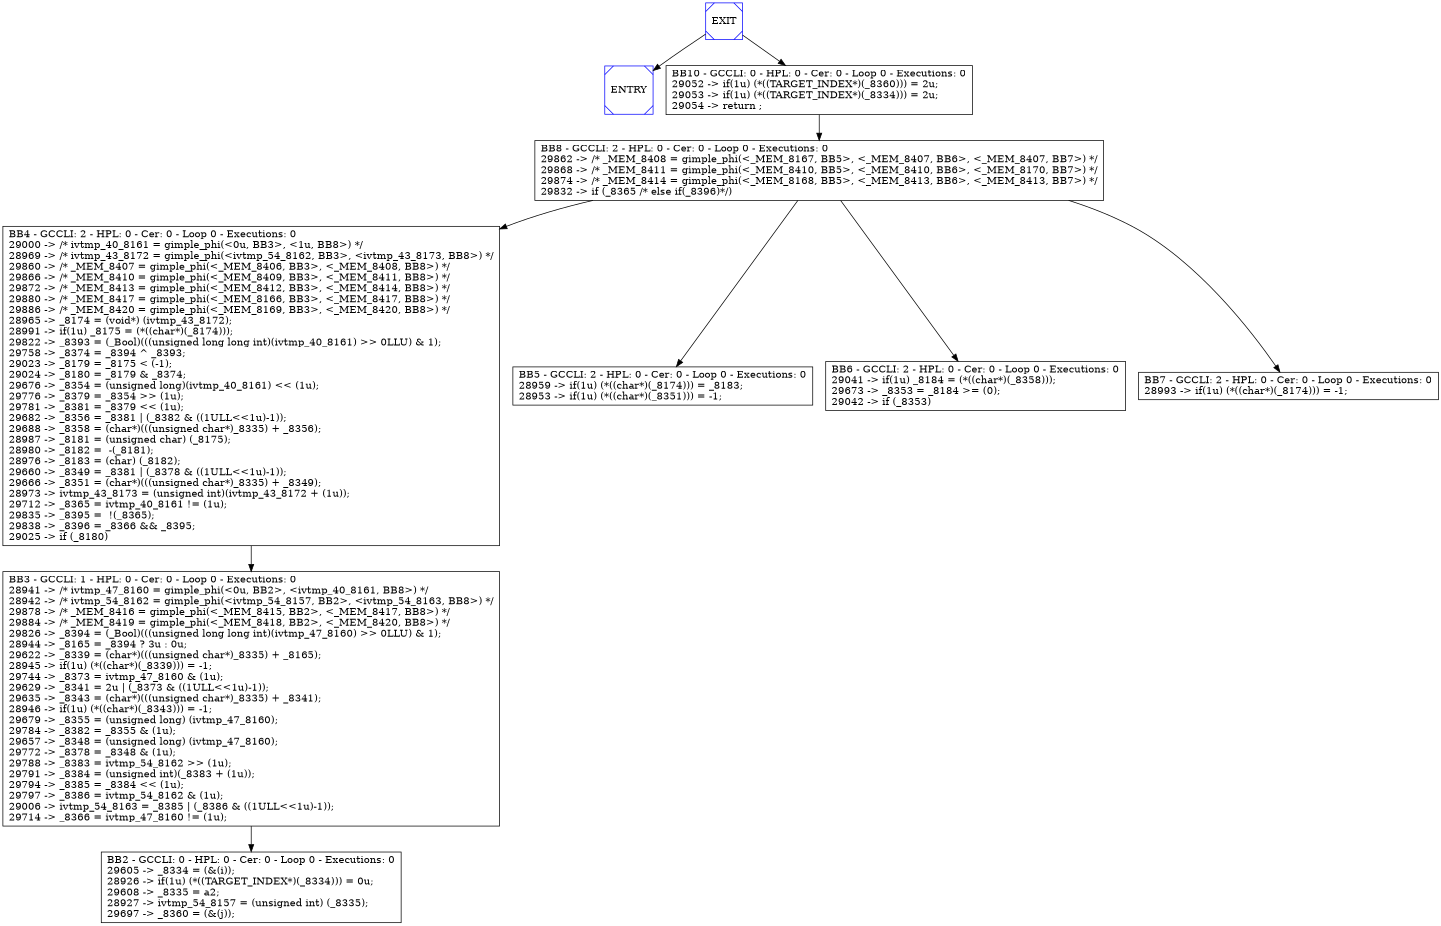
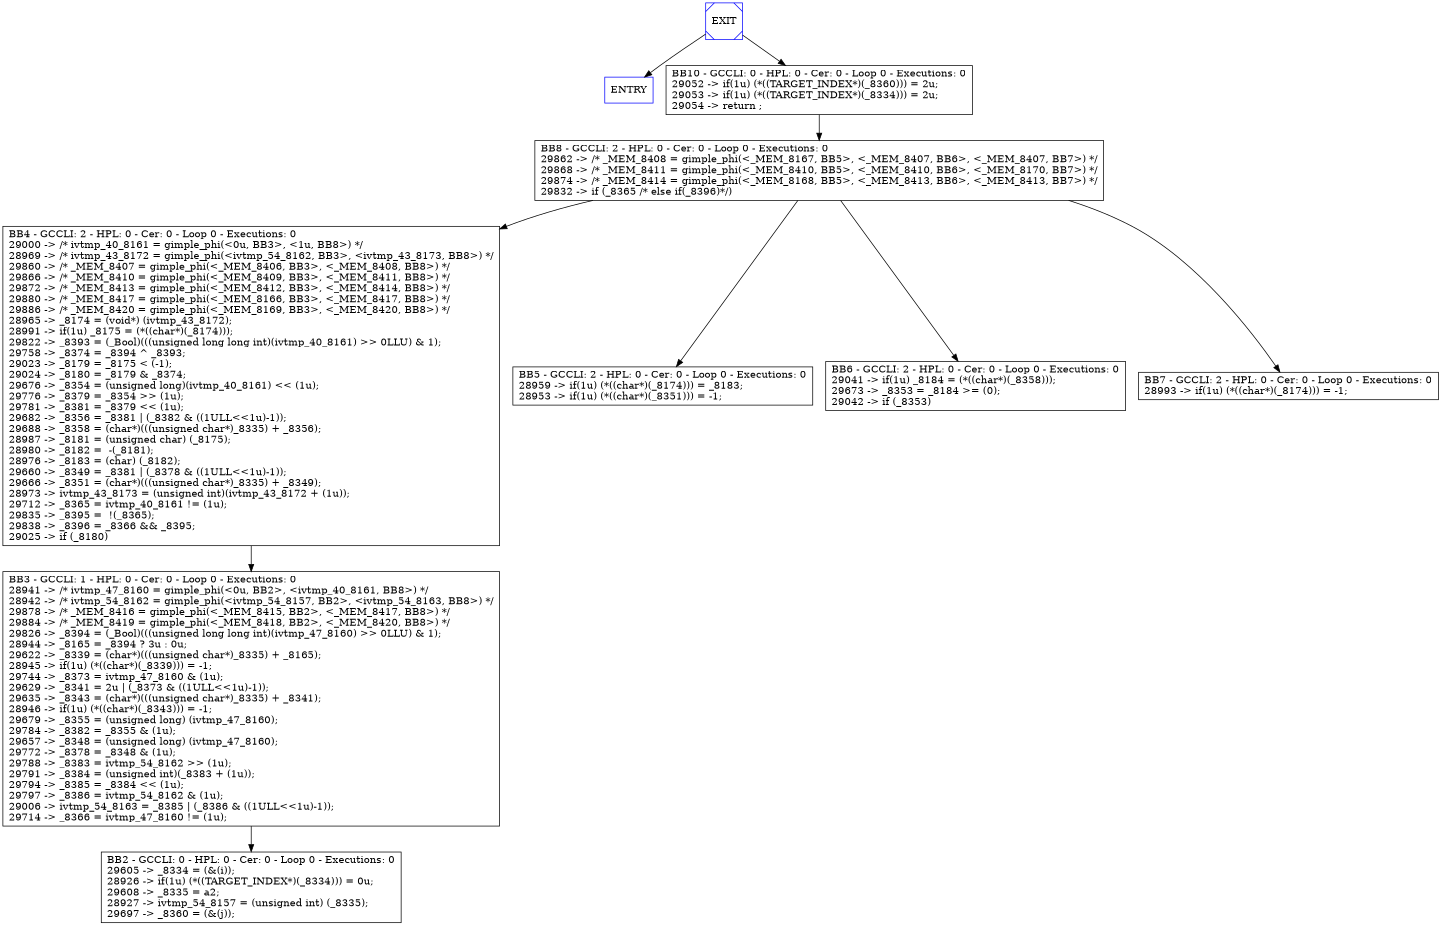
node "ENTRY": shape Msquare -> box
